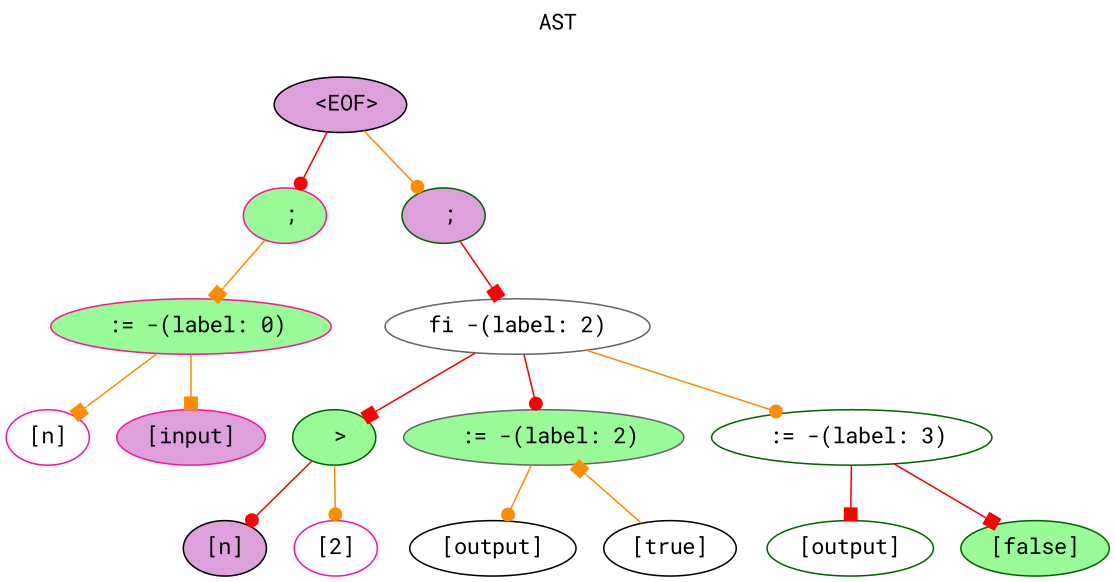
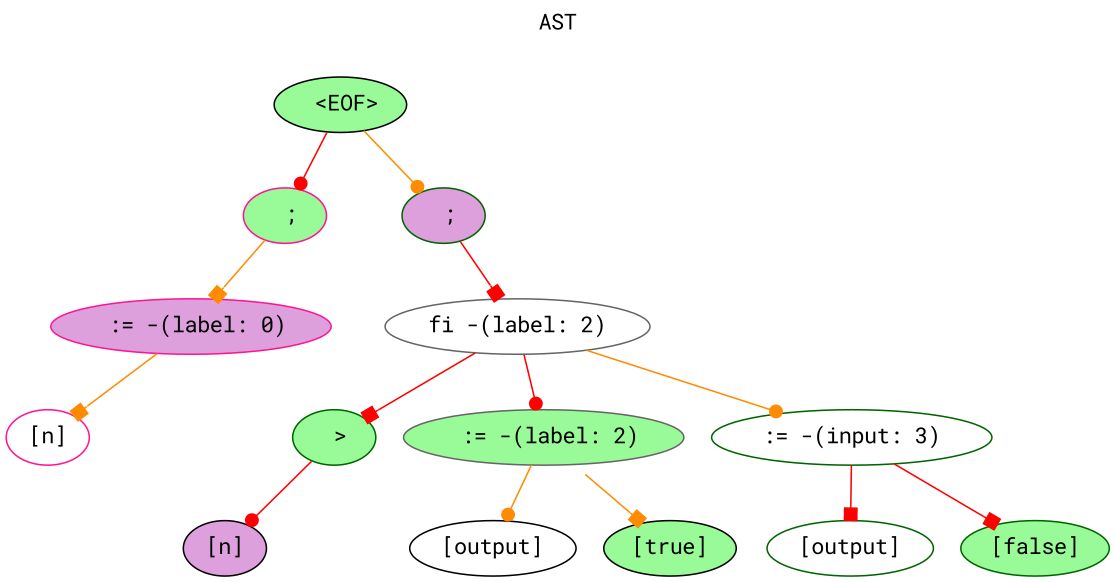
node "<EOF>": fillcolor plum -> palegreen
node ":= -(label: 0)": fillcolor palegreen -> plum
node "[input]": removed
node ":= -(label: 3)": label ":= -(label: 3)" -> ":= -(input: 3)"
edge "[true]" -> ":= -(label: 2)": reversed
node "[2]": removed
node "[true]": fillcolor white -> palegreen
